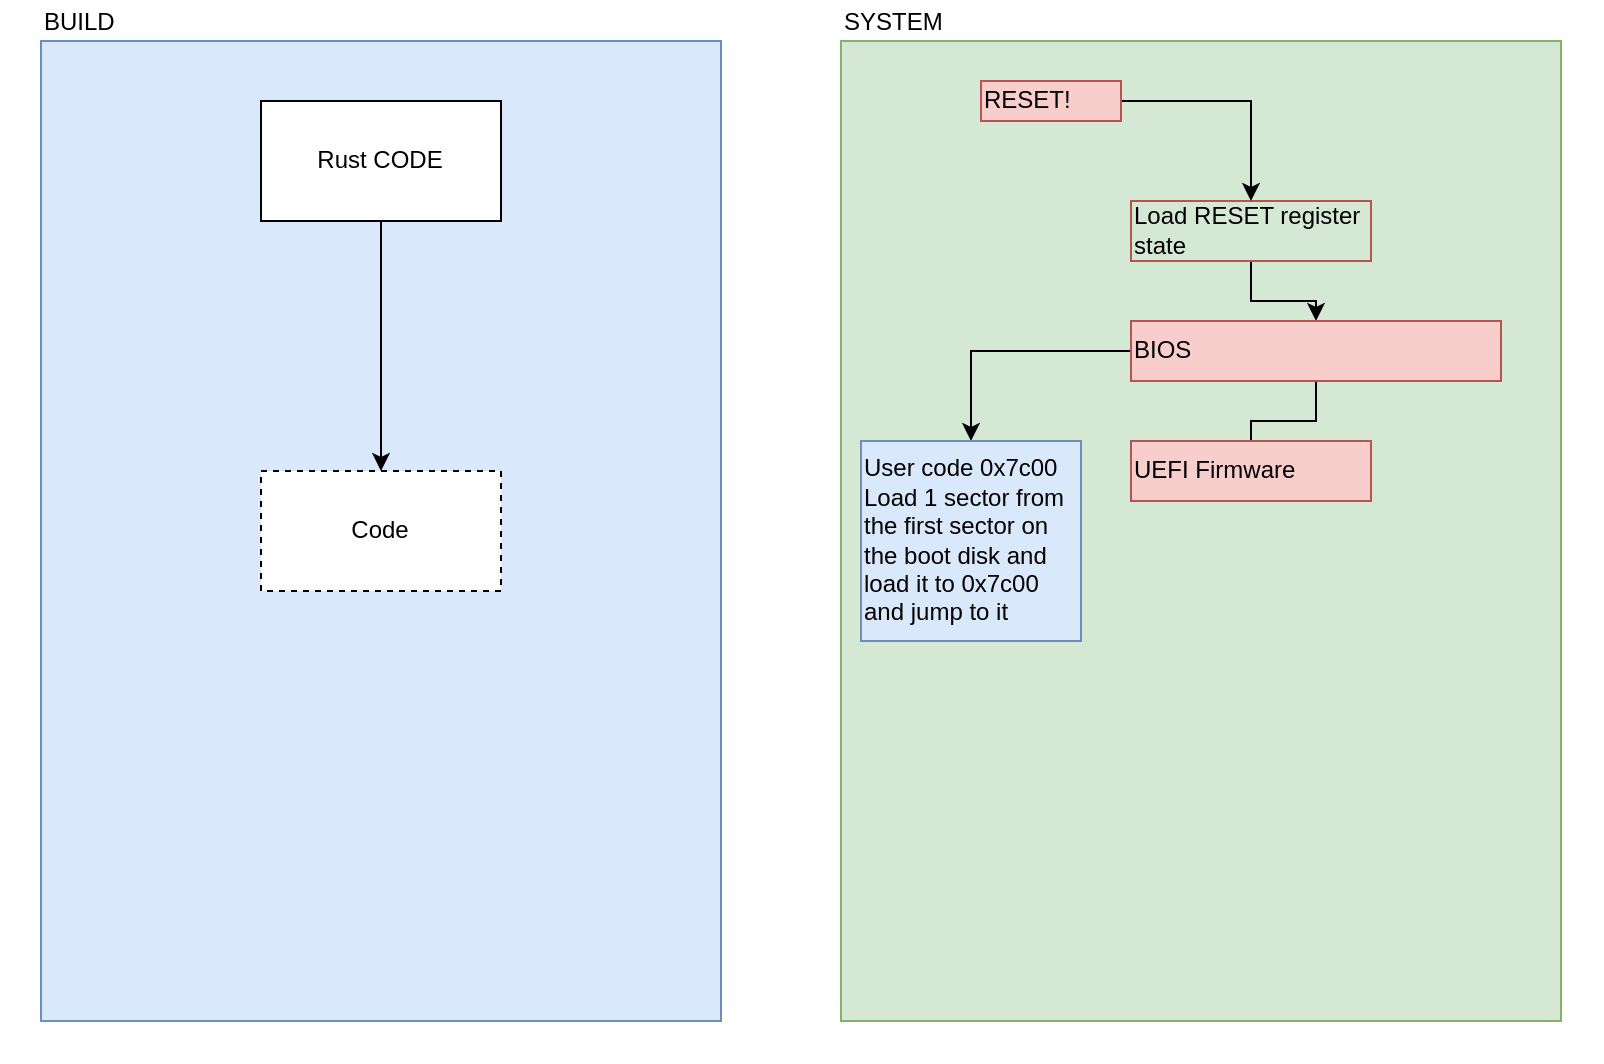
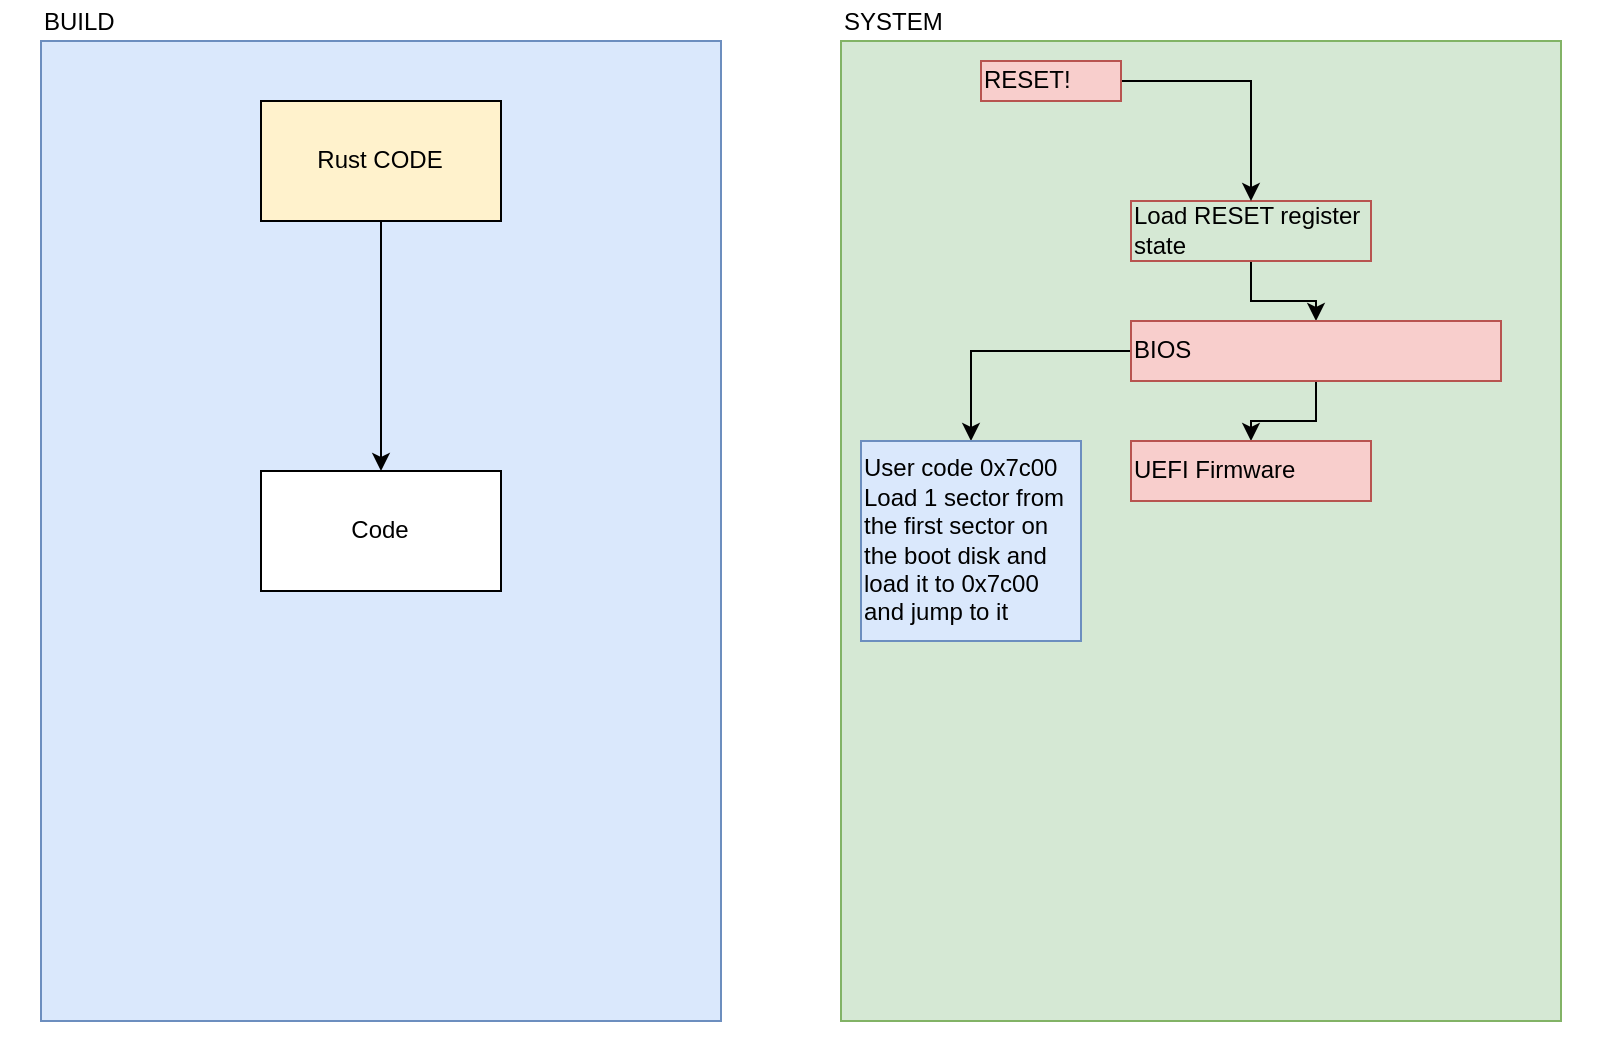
node "RESET!": moved (1051, 101) -> (1051, 81)
node "Rust CODE": fillcolor #ffffff -> #fff2cc
edge "BIOS" -- "UEFI Firmware": arrowhead none -> classic
node "Code": style dashed -> solid
